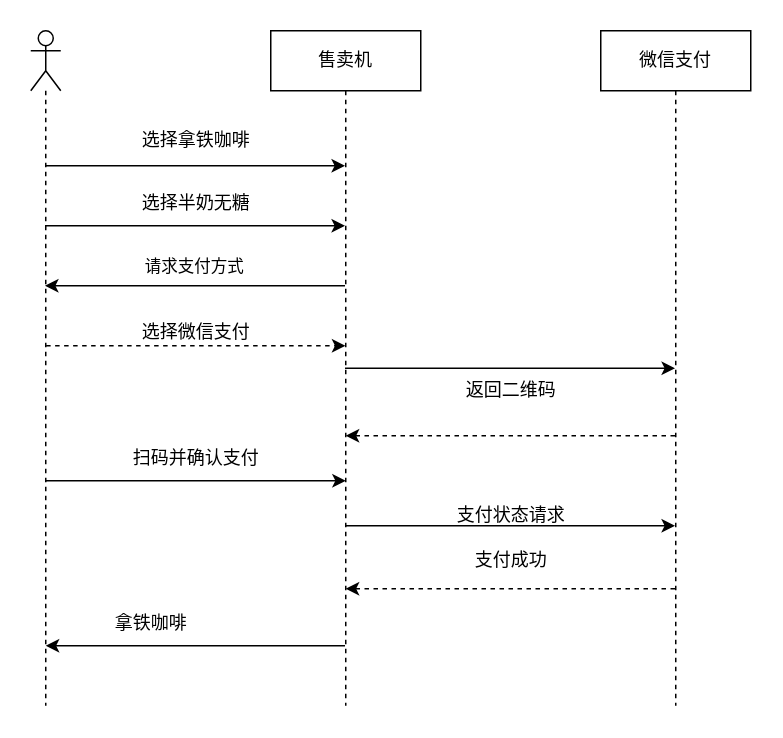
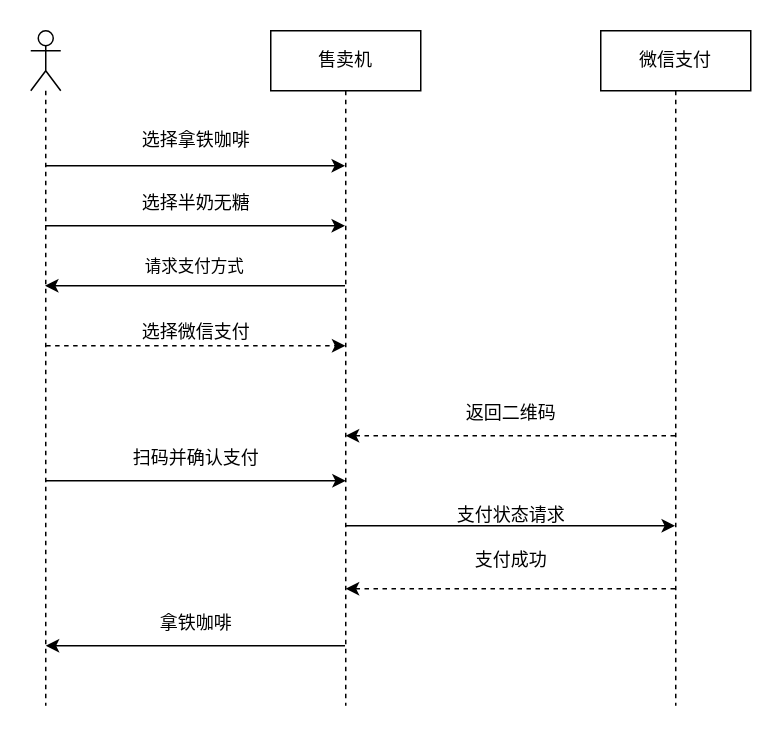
edge "售卖机" -> "微信支付": removed
node "返回二维码": moved (511, 391) -> (511, 413)
node "拿铁咖啡": moved (151, 623) -> (196, 623)
